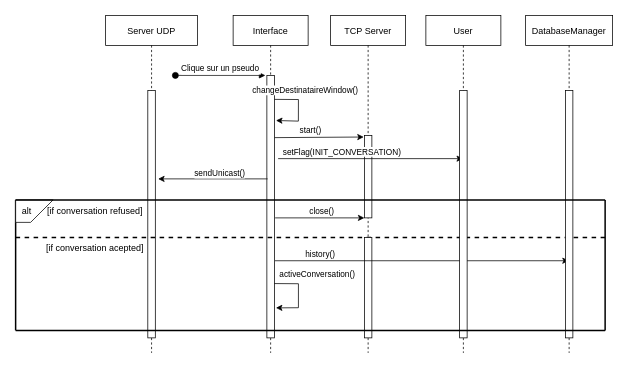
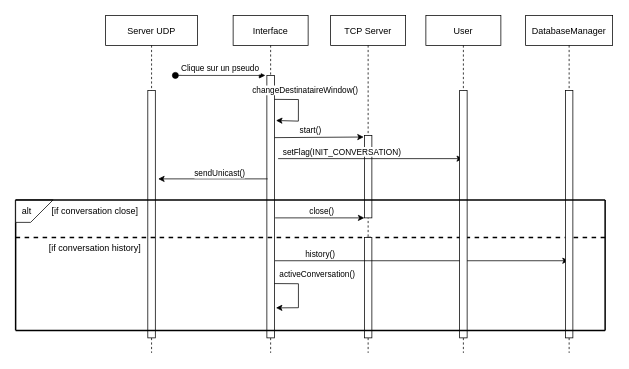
node "[if conversation refused]": label "[if conversation refused]" -> "[if conversation close]"
node "[if conversation acepted]": label "[if conversation acepted]" -> "[if conversation history]"
